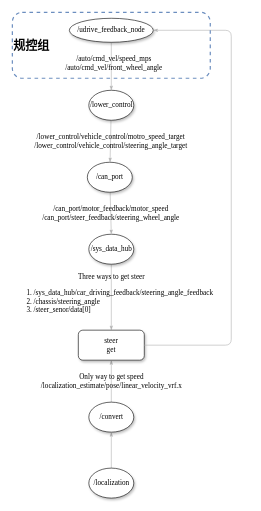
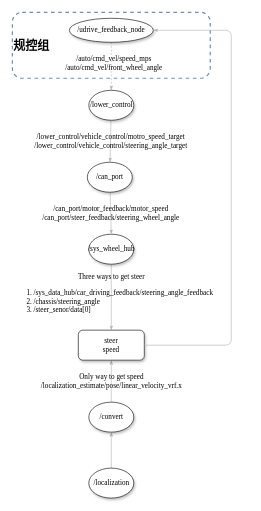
edge "/udrive_feedback_node" -> "/lower_control": style solid -> dashed
node "/sys_data_hub": label "/sys_data_hub" -> "/sys_wheel_hub"
node "steer get": label "steer get" -> "steer speed"
